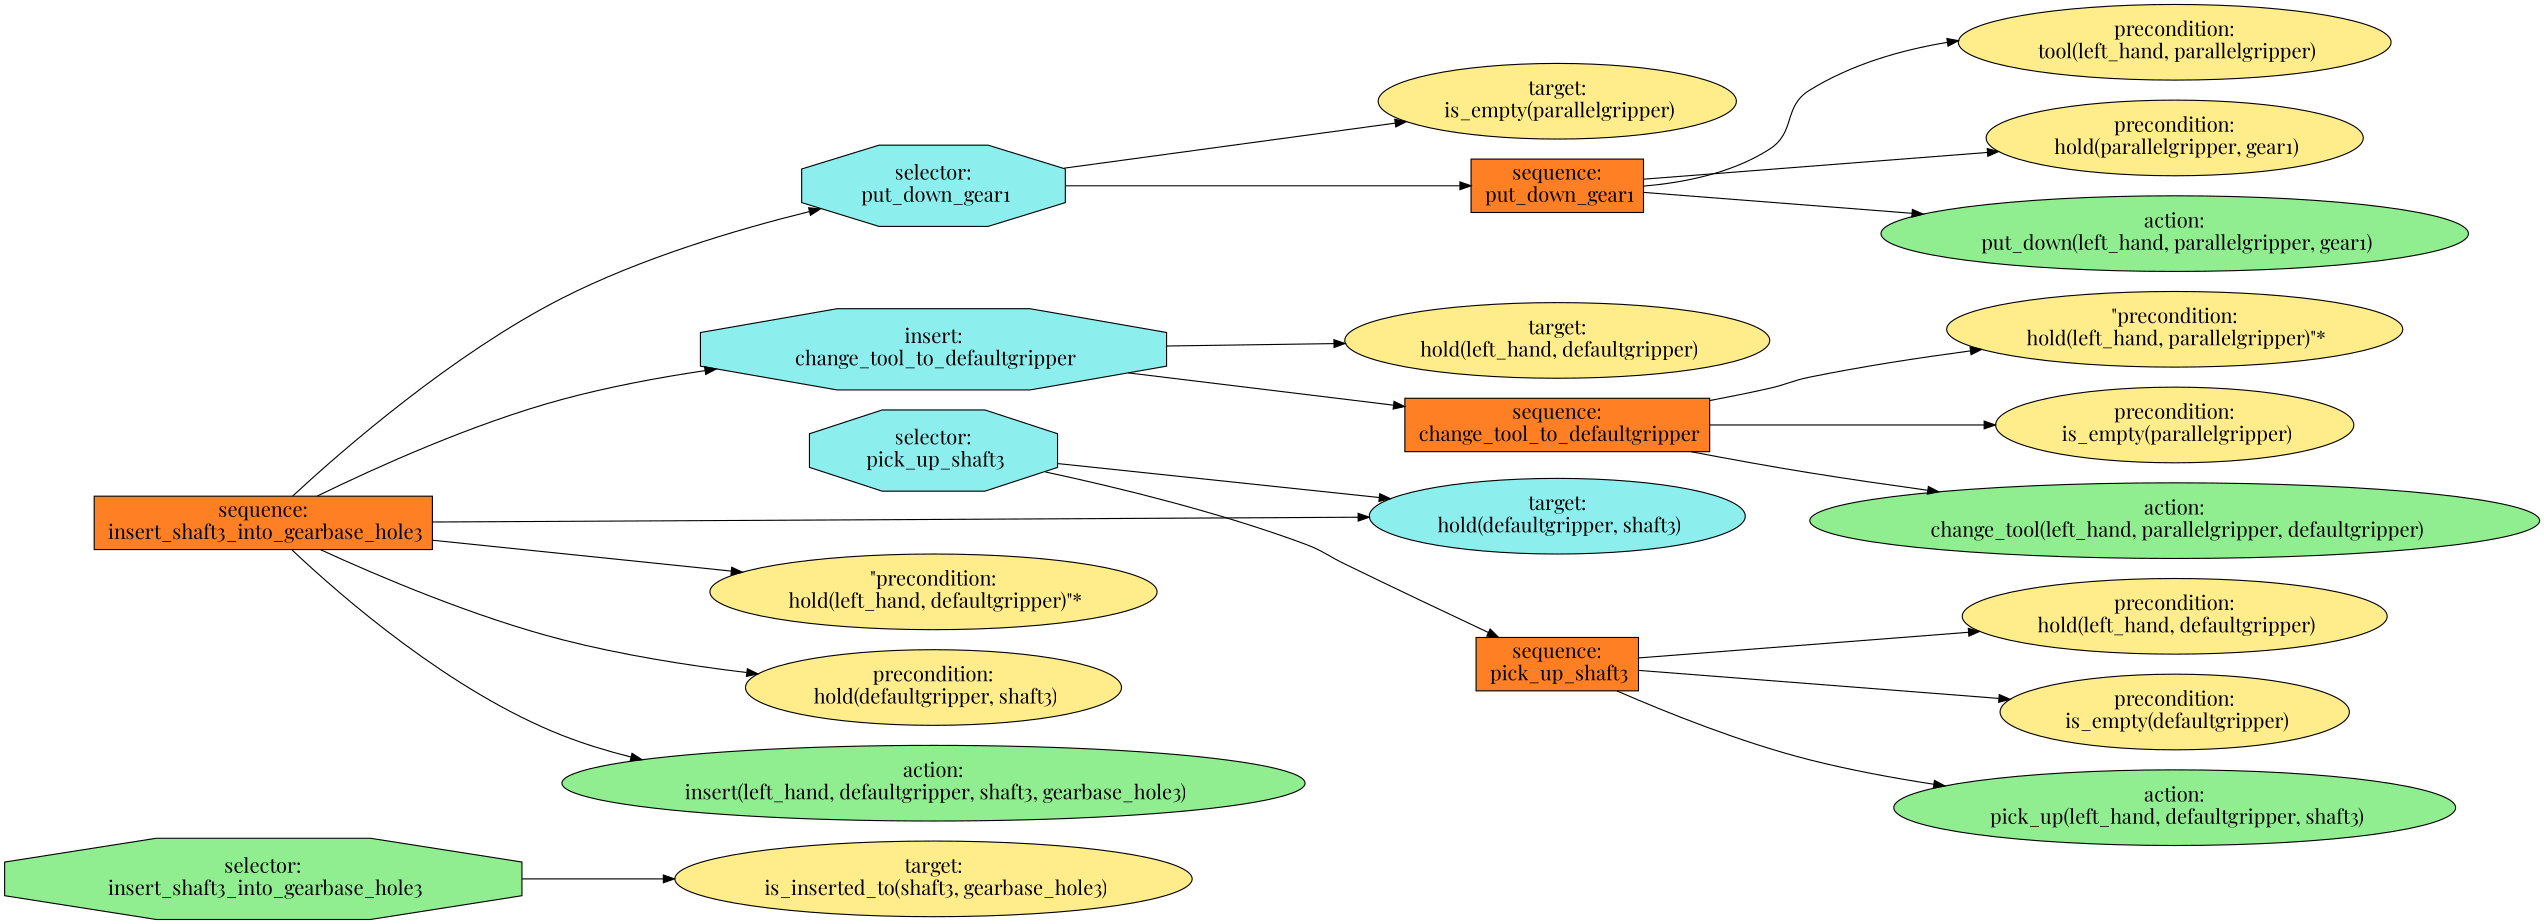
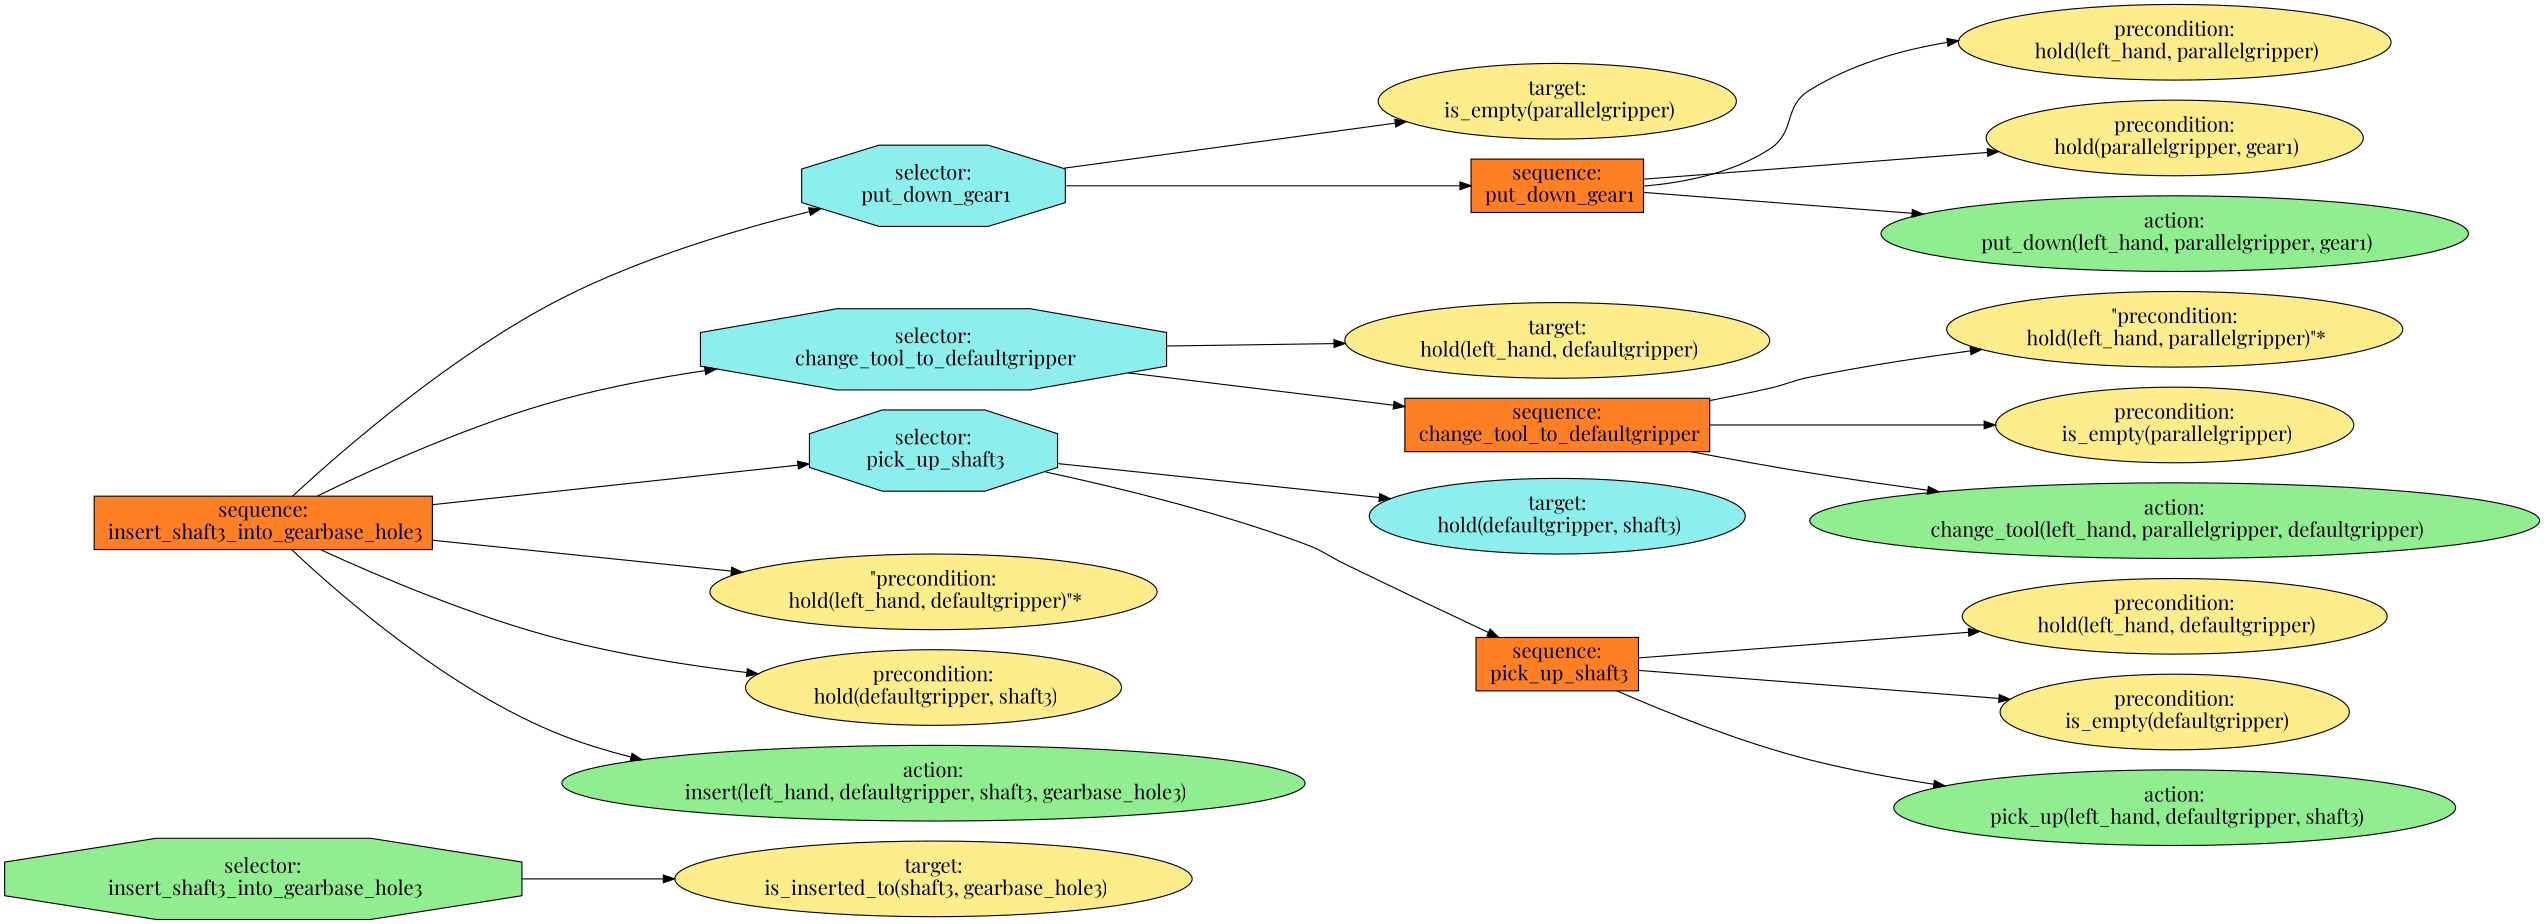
node "precondition: tool(left_hand, parallelgripper)": label "precondition: tool(left_hand, parallelgripper)" -> "precondition: hold(left_hand, parallelgripper)"
node "insert: change_tool_to_defaultgripper": label "insert: change_tool_to_defaultgripper" -> "selector: change_tool_to_defaultgripper"
edge "sequence: insert_shaft3_into_gearbase_hole3" -> "target: hold(defaultgripper, shaft3)": now "sequence: insert_shaft3_into_gearbase_hole3" -> "selector: pick_up_shaft3"
